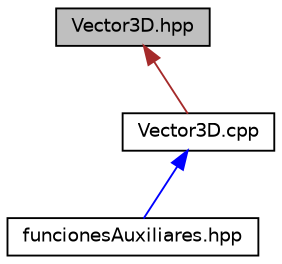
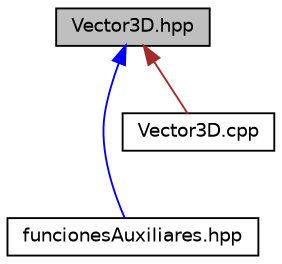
edge "funcionesAuxiliares.hpp" -> "Vector3D.cpp": now "funcionesAuxiliares.hpp" -> "Vector3D.hpp"
